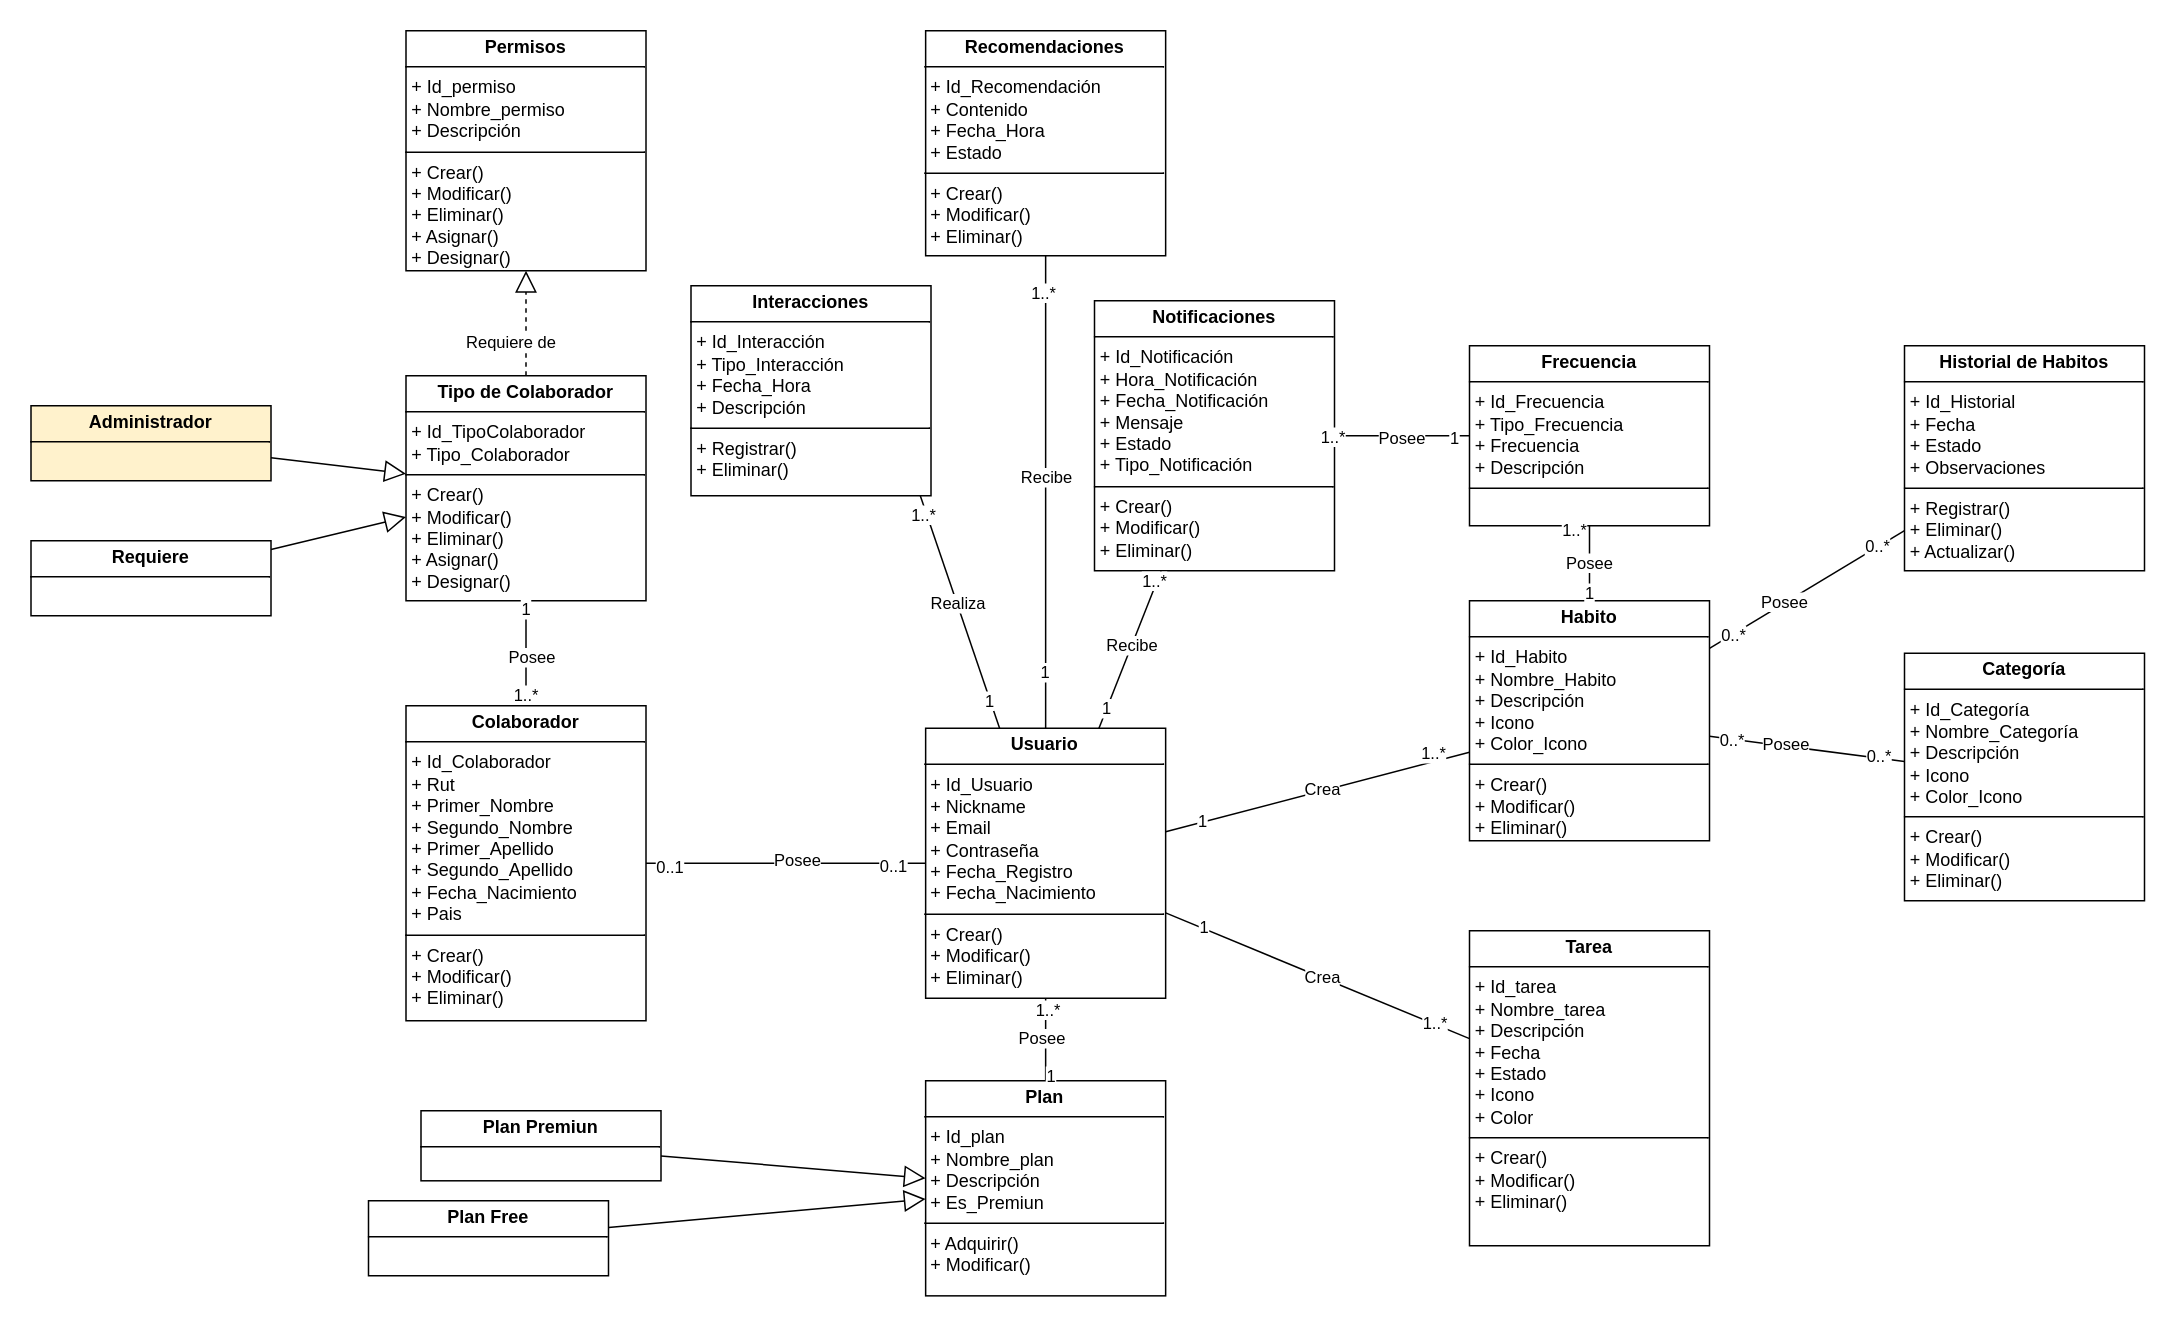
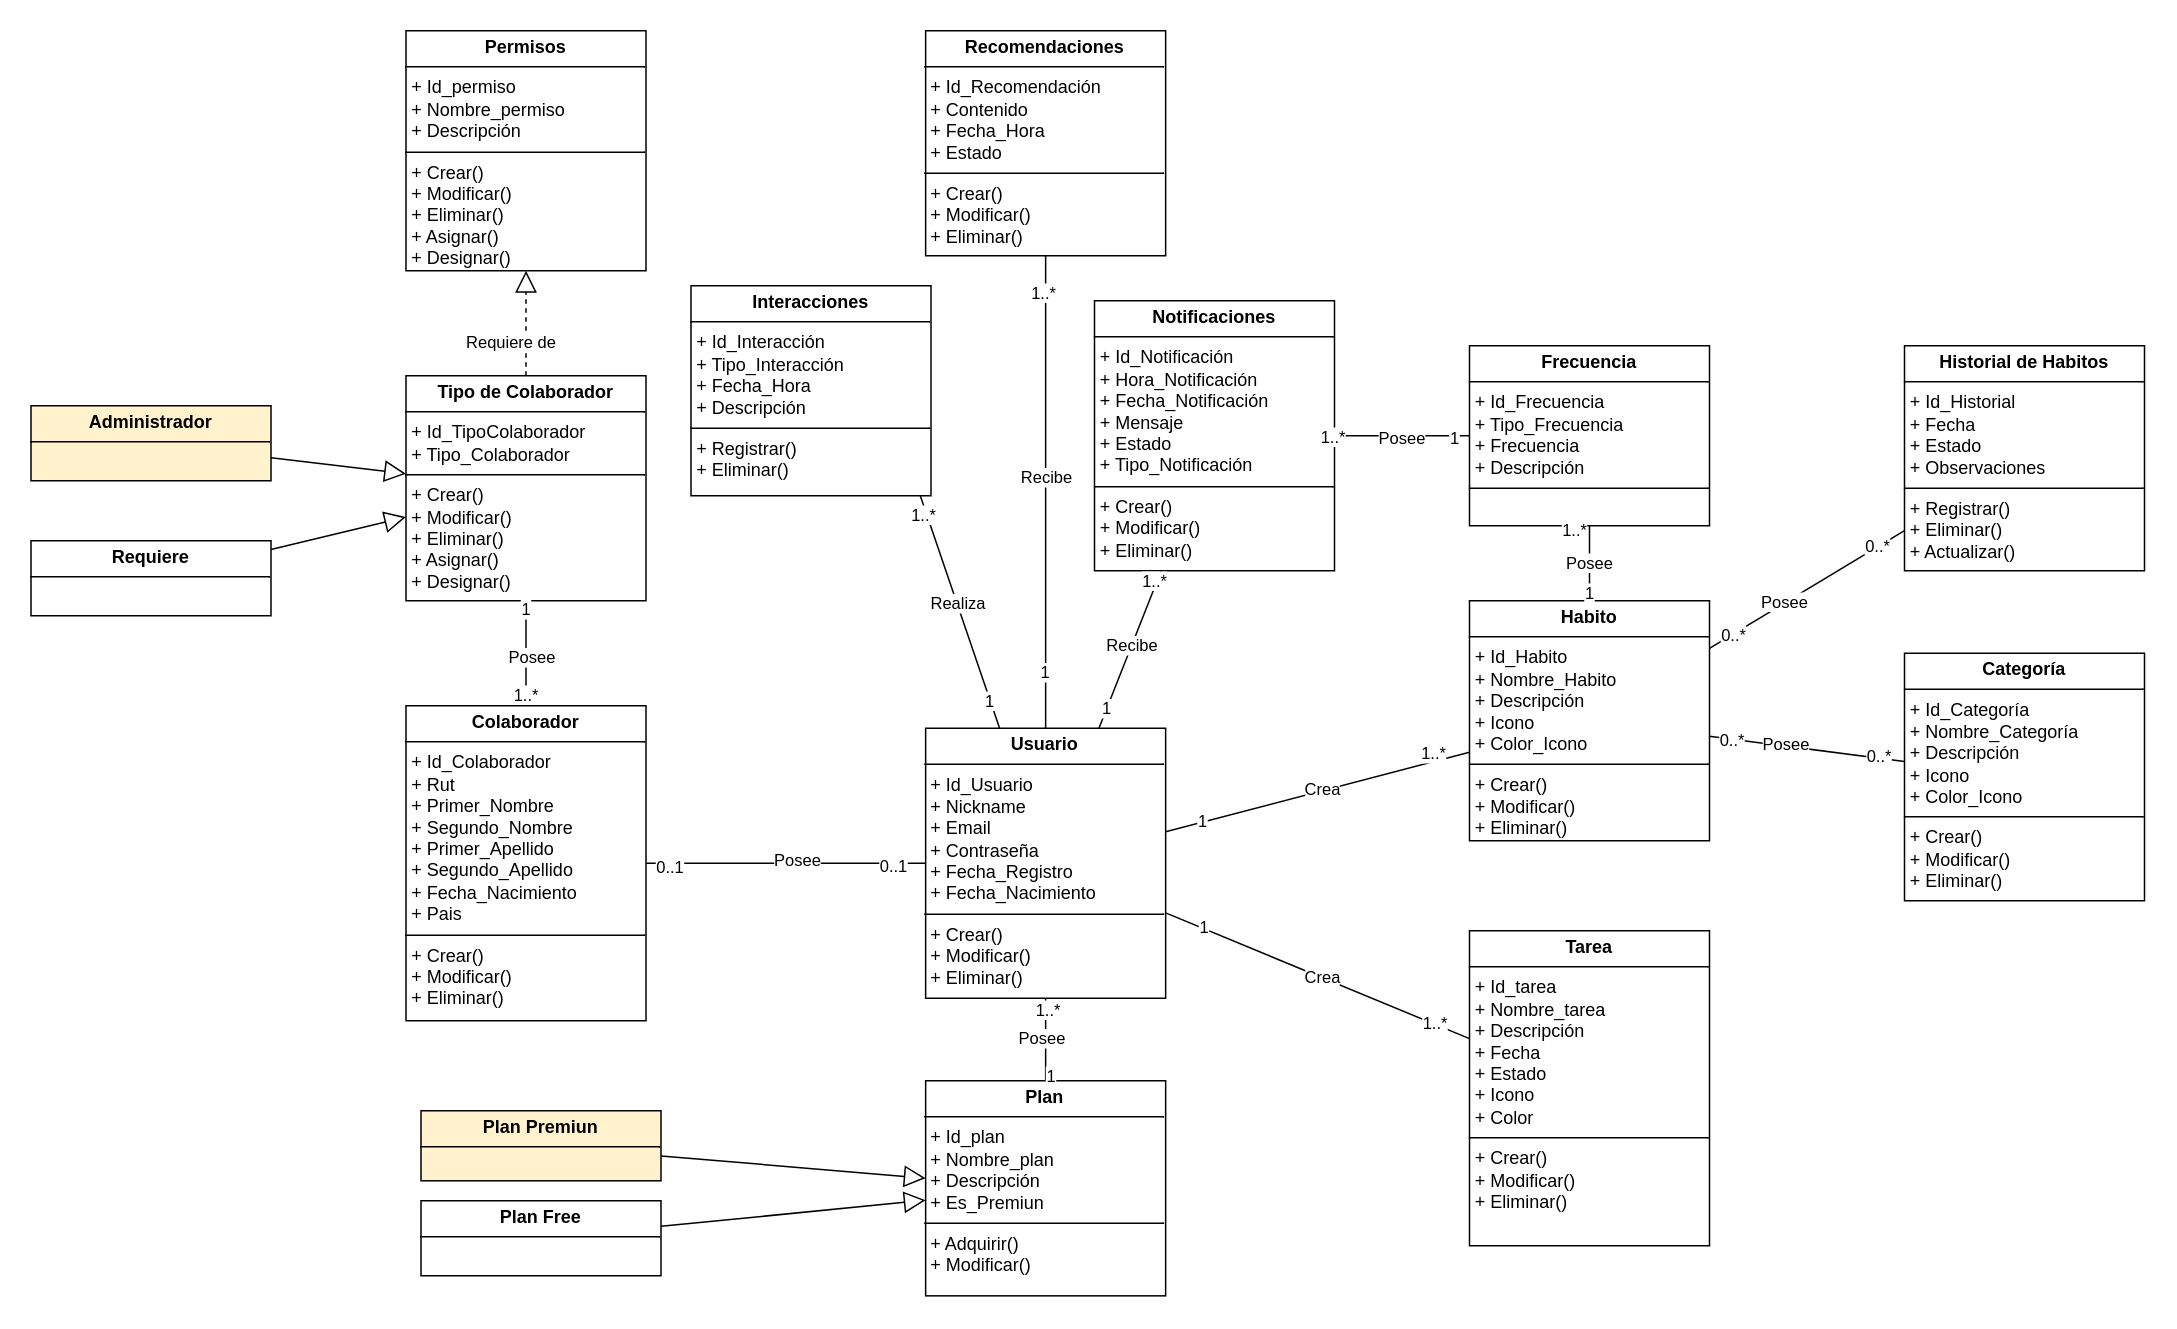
node "Plan Premiun": fillcolor #ffffff -> #fff2cc
node "Plan Free": moved (488, 1238) -> (541, 1238)
